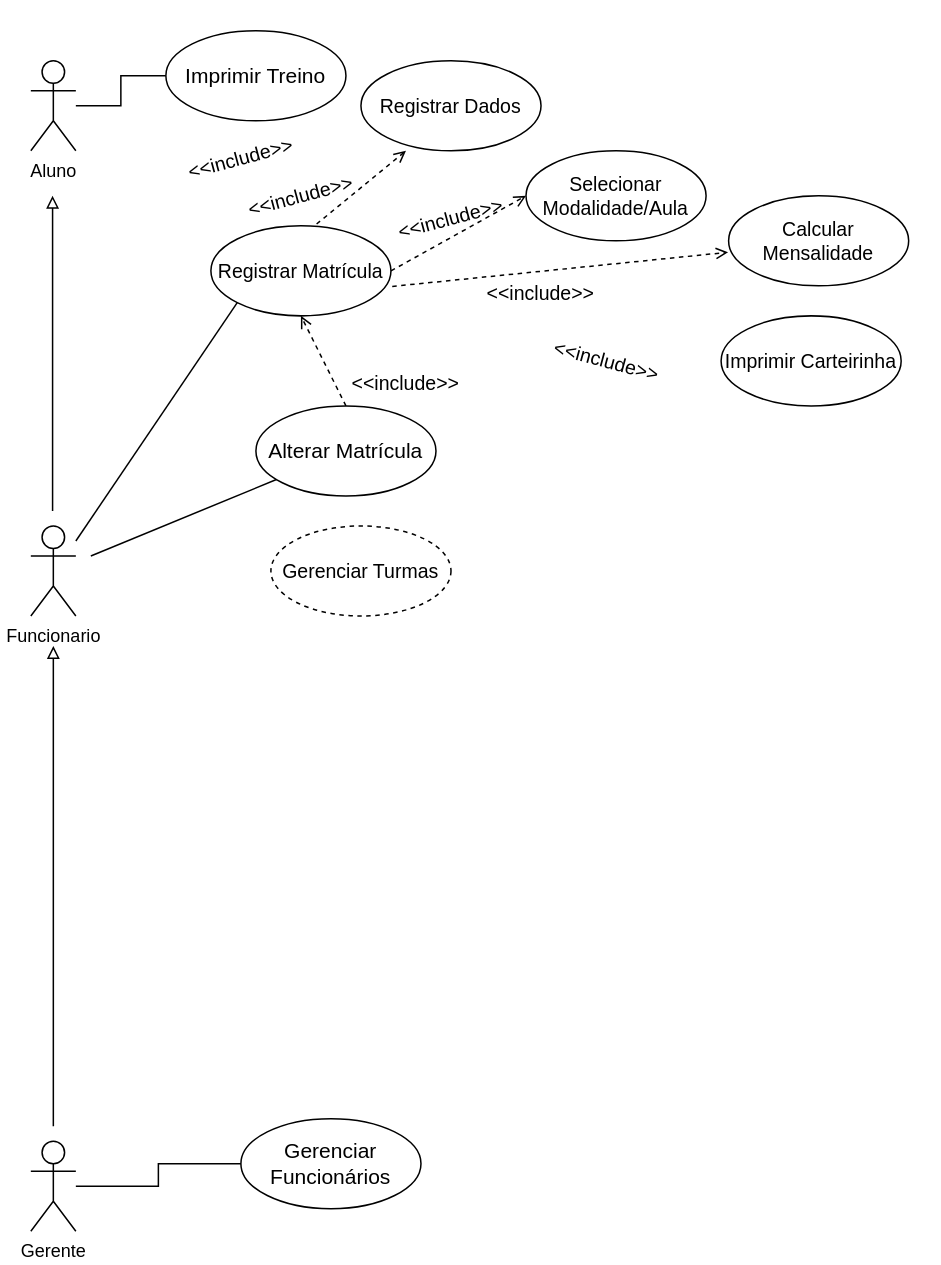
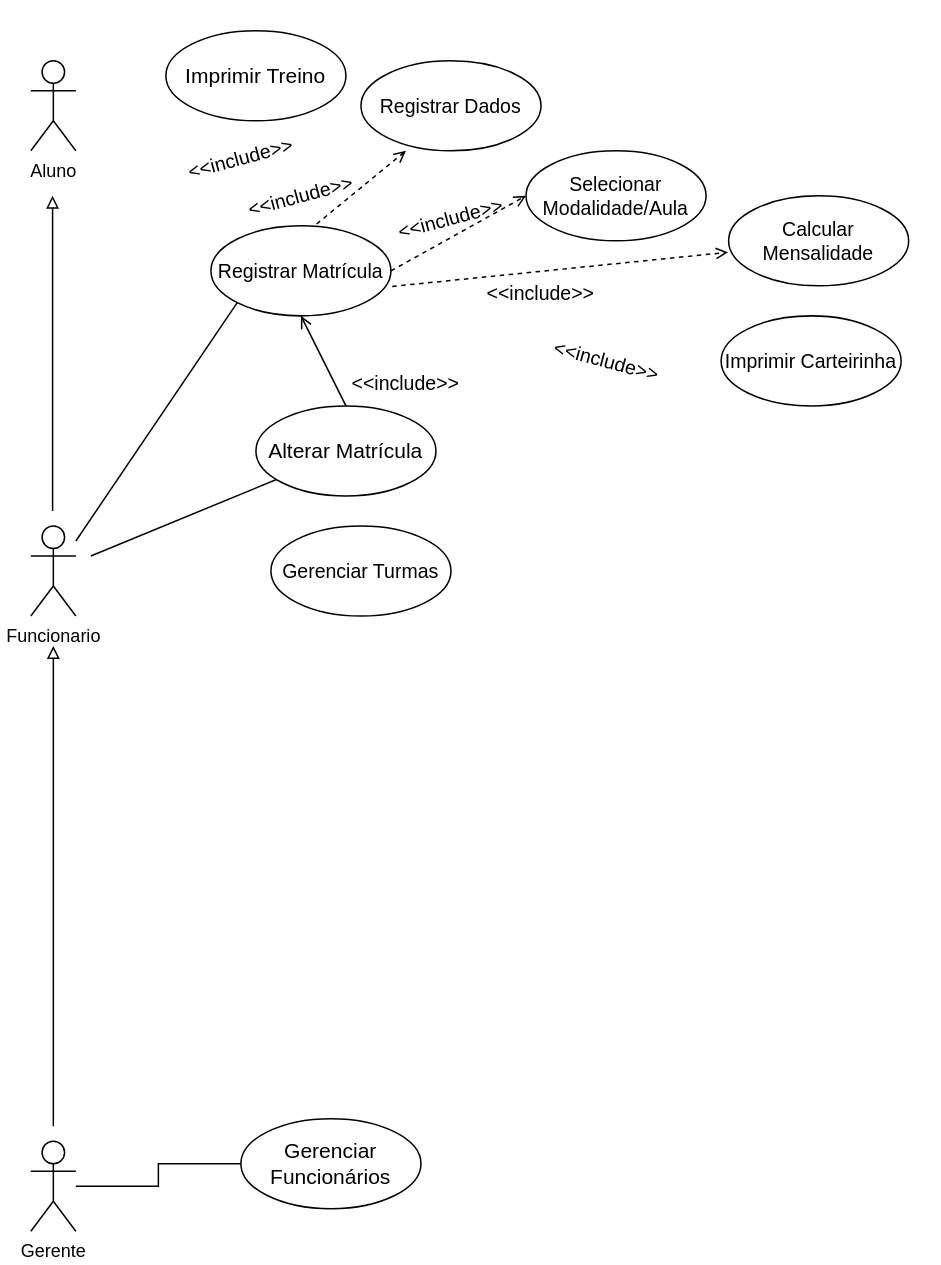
edge "Imprimir Treino" -- "Aluno": removed
edge "Alterar Matrícula" -> "Registrar Matrícula": style dashed -> solid
node "Gerenciar Turmas": style dashed -> solid
